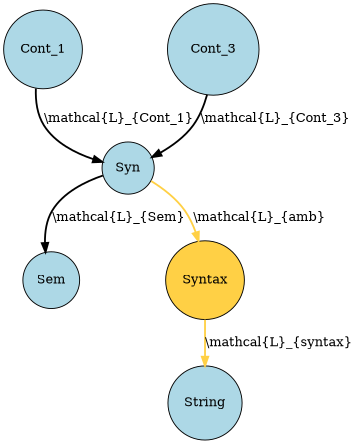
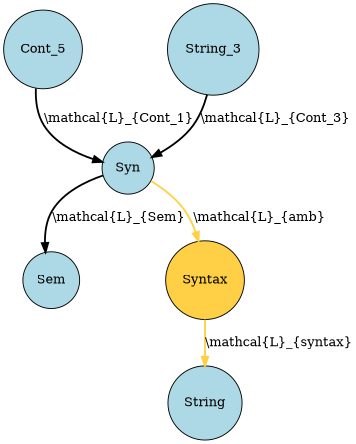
node "Cont_1": label "Cont_1" -> "Cont_5"
node "Cont_3": label "Cont_3" -> "String_3"
